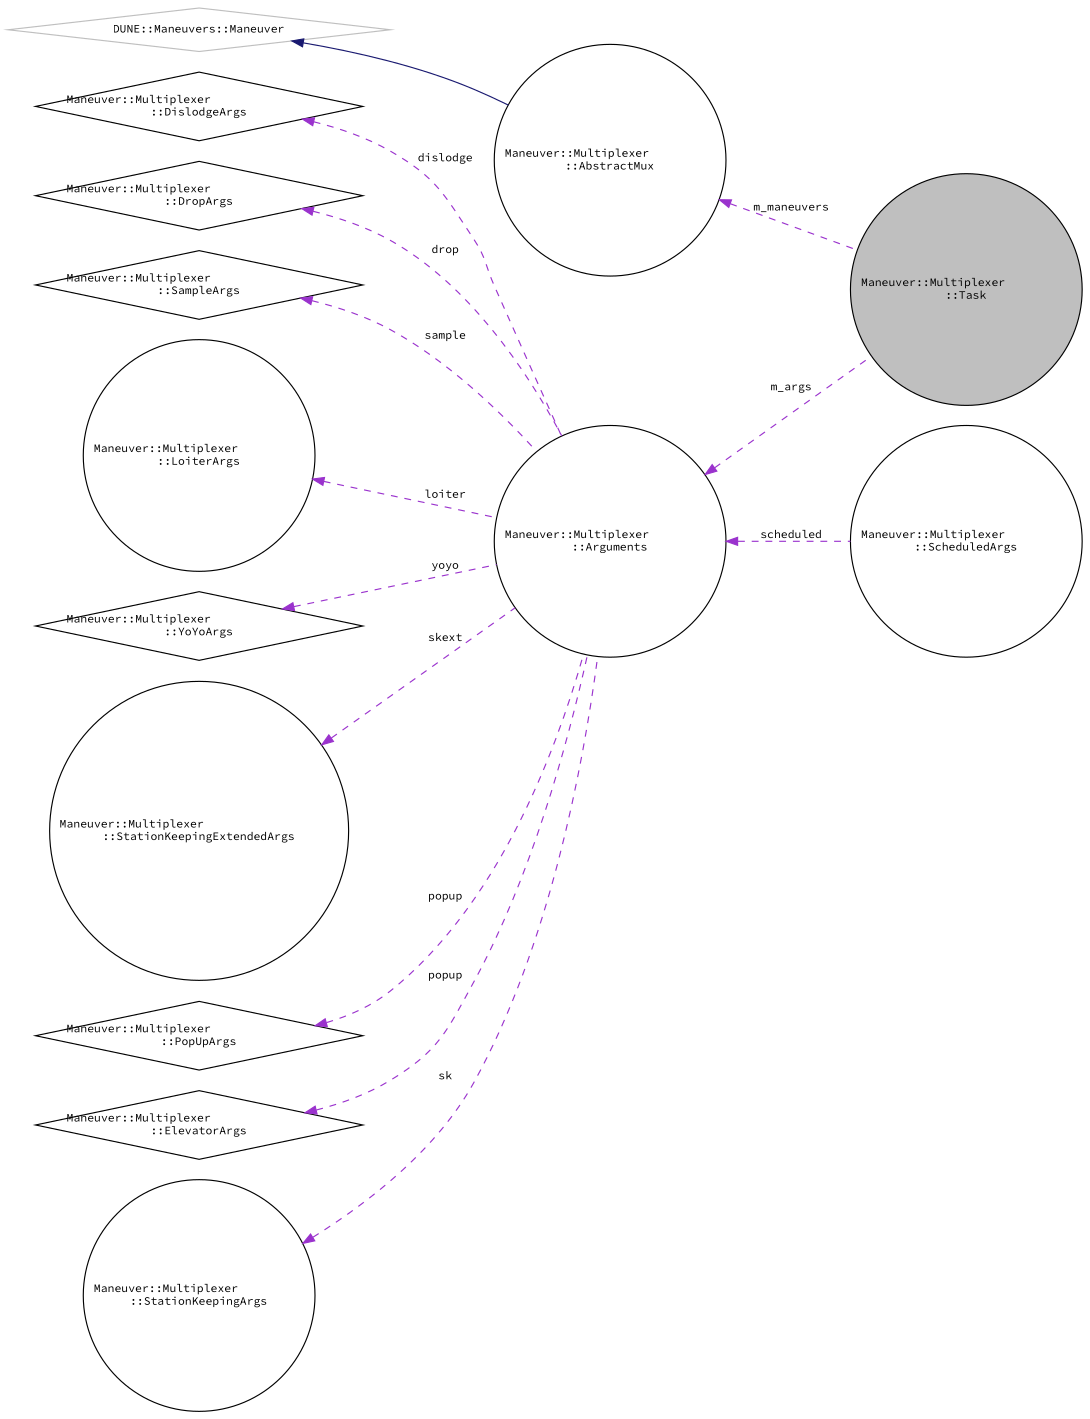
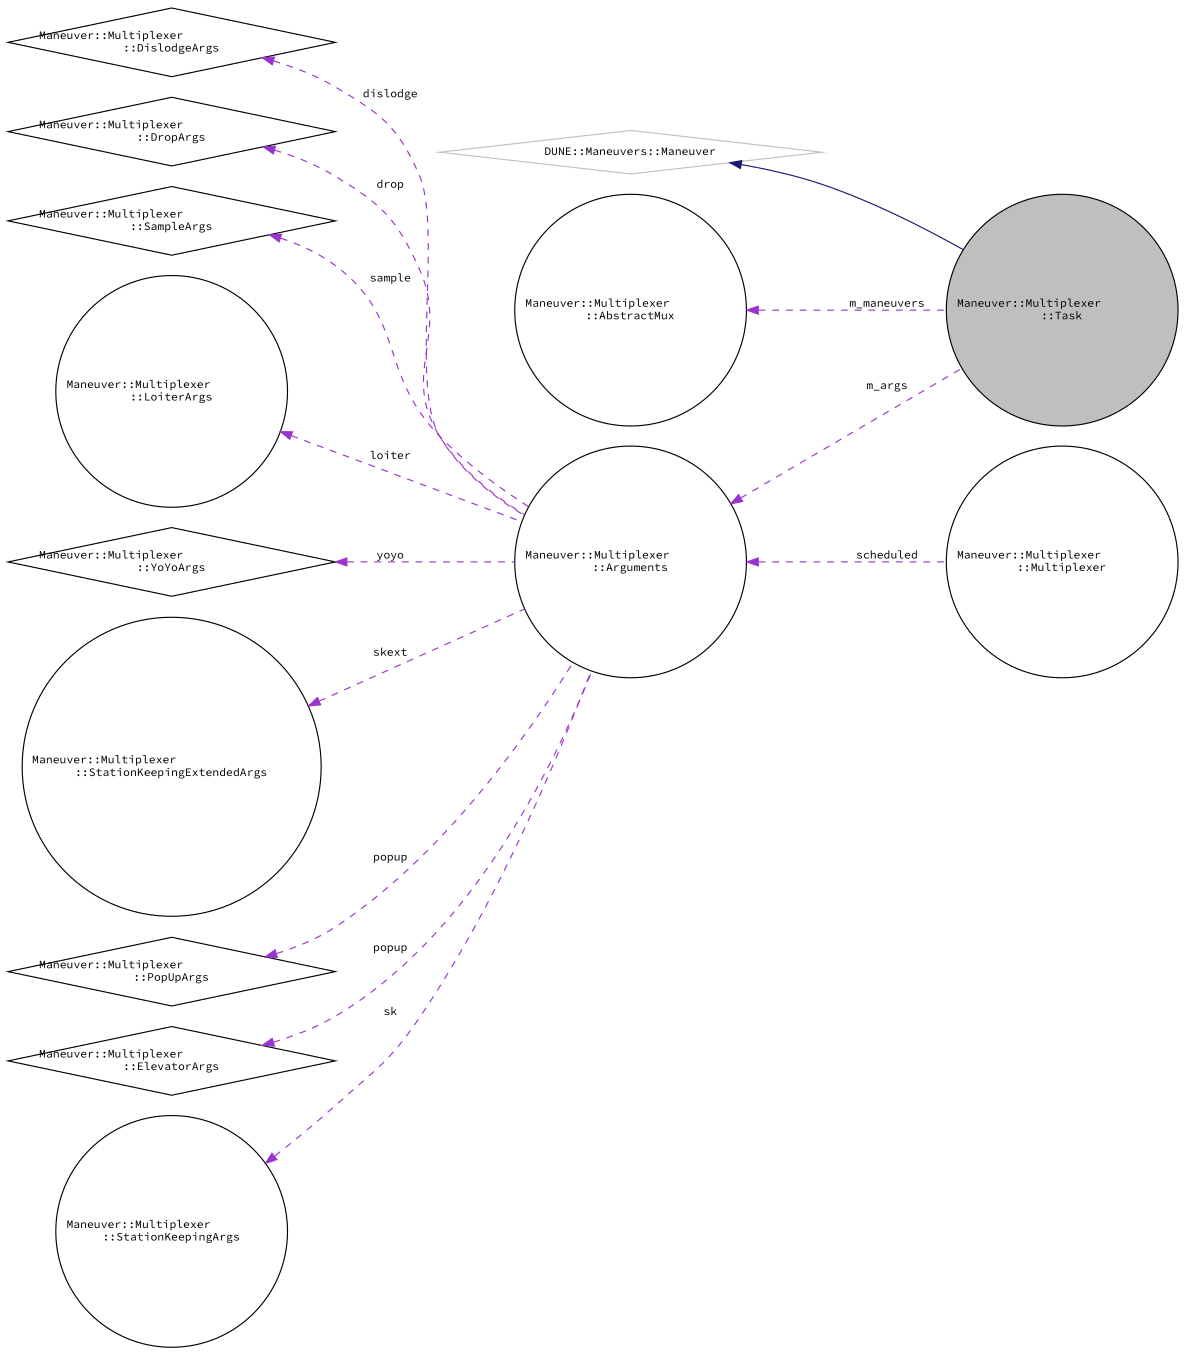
edge "Maneuver::Multiplexer ::AbstractMux" -> "DUNE::Maneuvers::Maneuver": now "Maneuver::Multiplexer ::Task" -> "DUNE::Maneuvers::Maneuver"
node "Maneuver::Multiplexer ::ScheduledArgs": label "Maneuver::Multiplexer ::ScheduledArgs" -> "Maneuver::Multiplexer ::Multiplexer"
